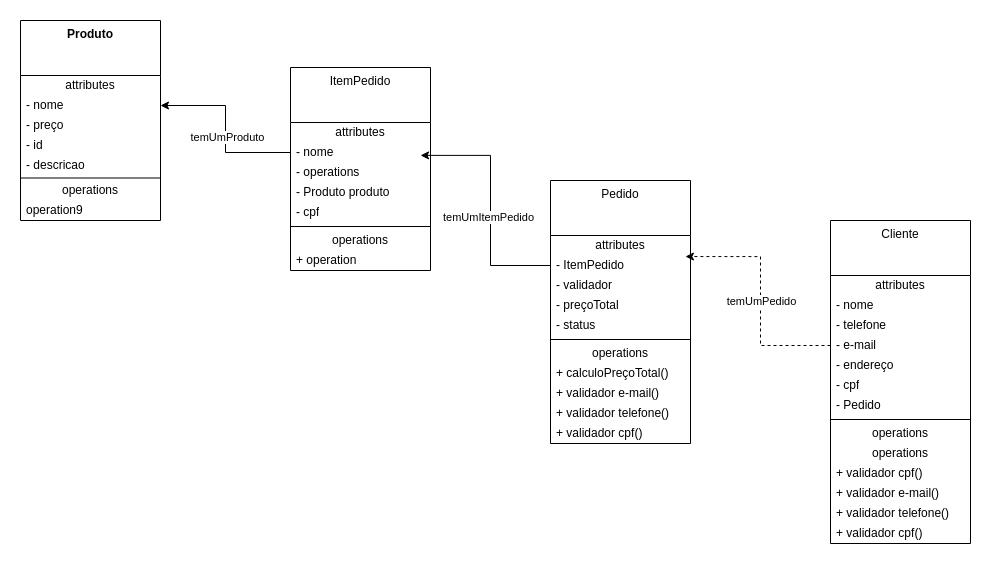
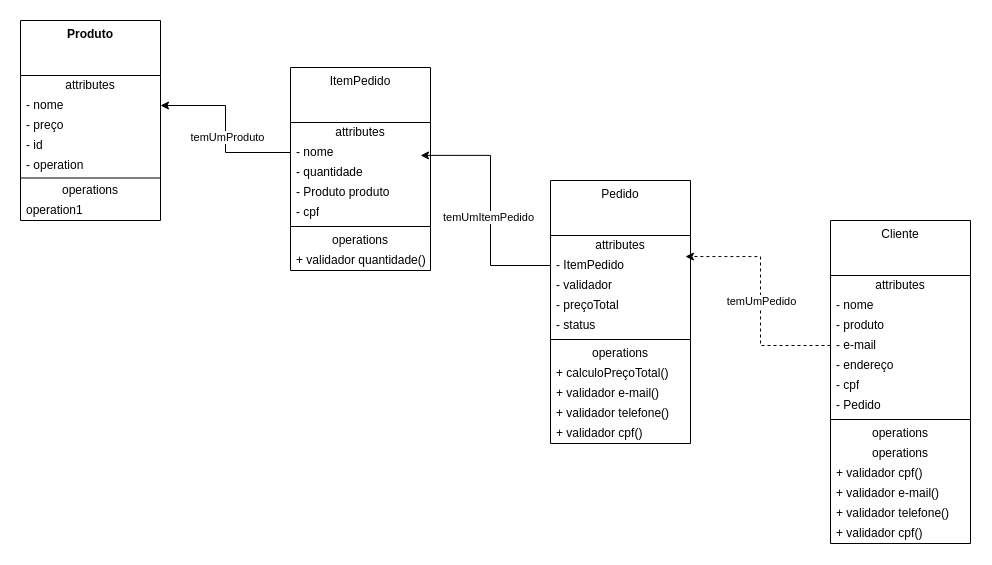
node "- descricao": label "- descricao" -> "- operation"
node "- operations": label "- operations" -> "- quantidade"
node "operation9": label "operation9" -> "operation1"
node "+ operation quantidade()": label "+ operation quantidade()" -> "+ validador quantidade()"
node "- telefone": label "- telefone" -> "- produto"
